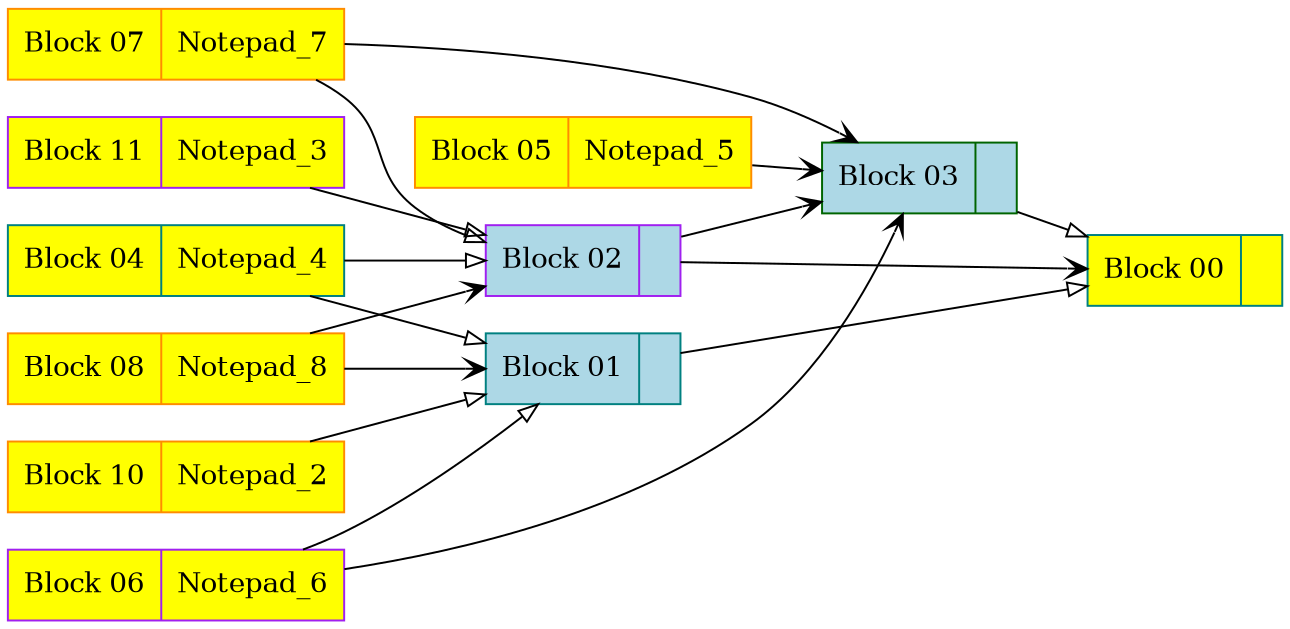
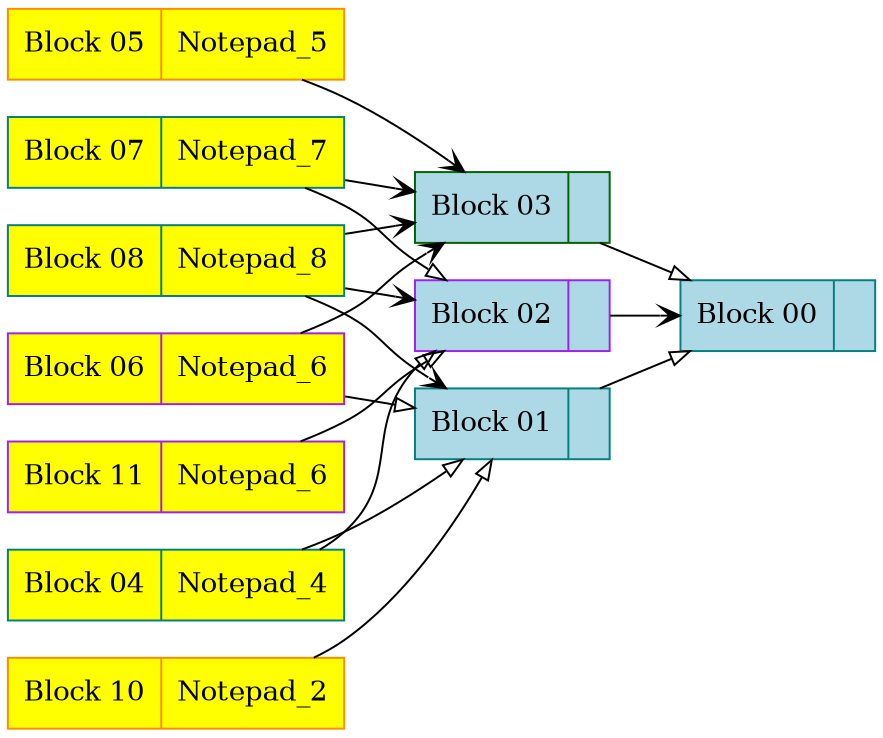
node "Block 07": color darkorange -> teal
node "Block 11": text "Notepad_3" -> "Notepad_6"
edge "Block 02" -> "Block 03": now "Block 08" -> "Block 03"
node "Block 00": fillcolor yellow -> lightblue
node "Block 08": color darkorange -> teal
